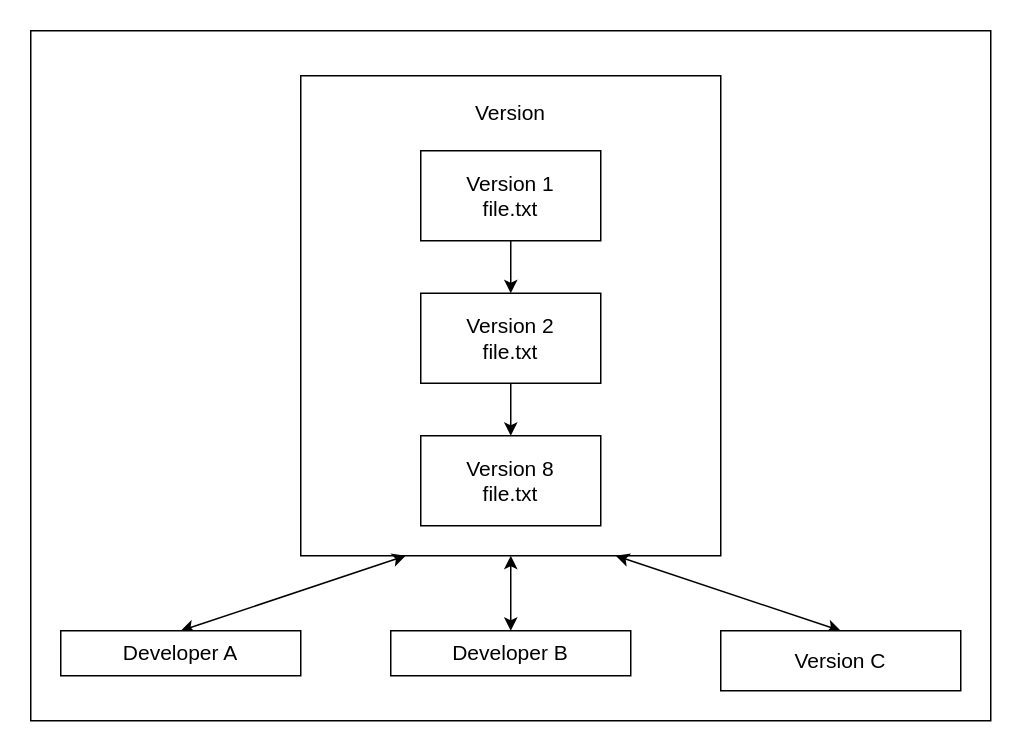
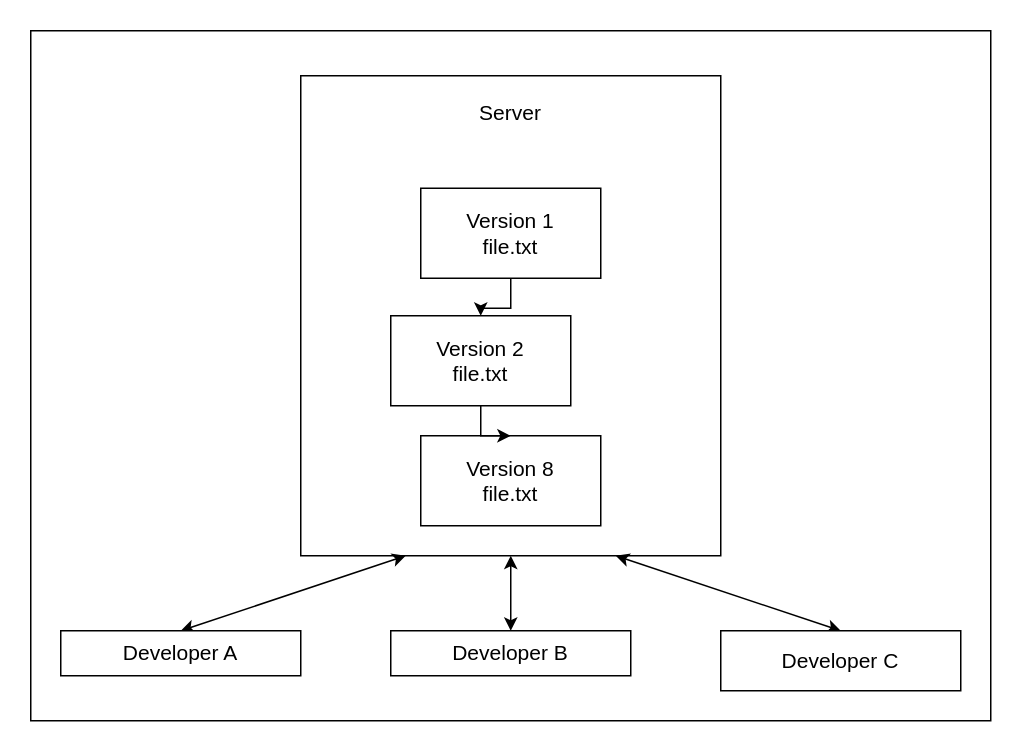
node "Version": label "Version" -> "Server"
node "Version 1 file.txt": moved (511, 196) -> (511, 233)
node "Version 2 file.txt": moved (511, 338) -> (481, 361)
node "Version C": label "Version C" -> "Developer C"
